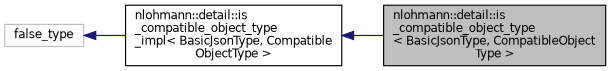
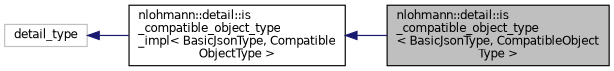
node "false_type": label "false_type" -> "detail_type"
